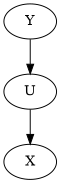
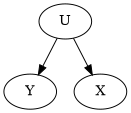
edge "Y" -> "U": reversed
